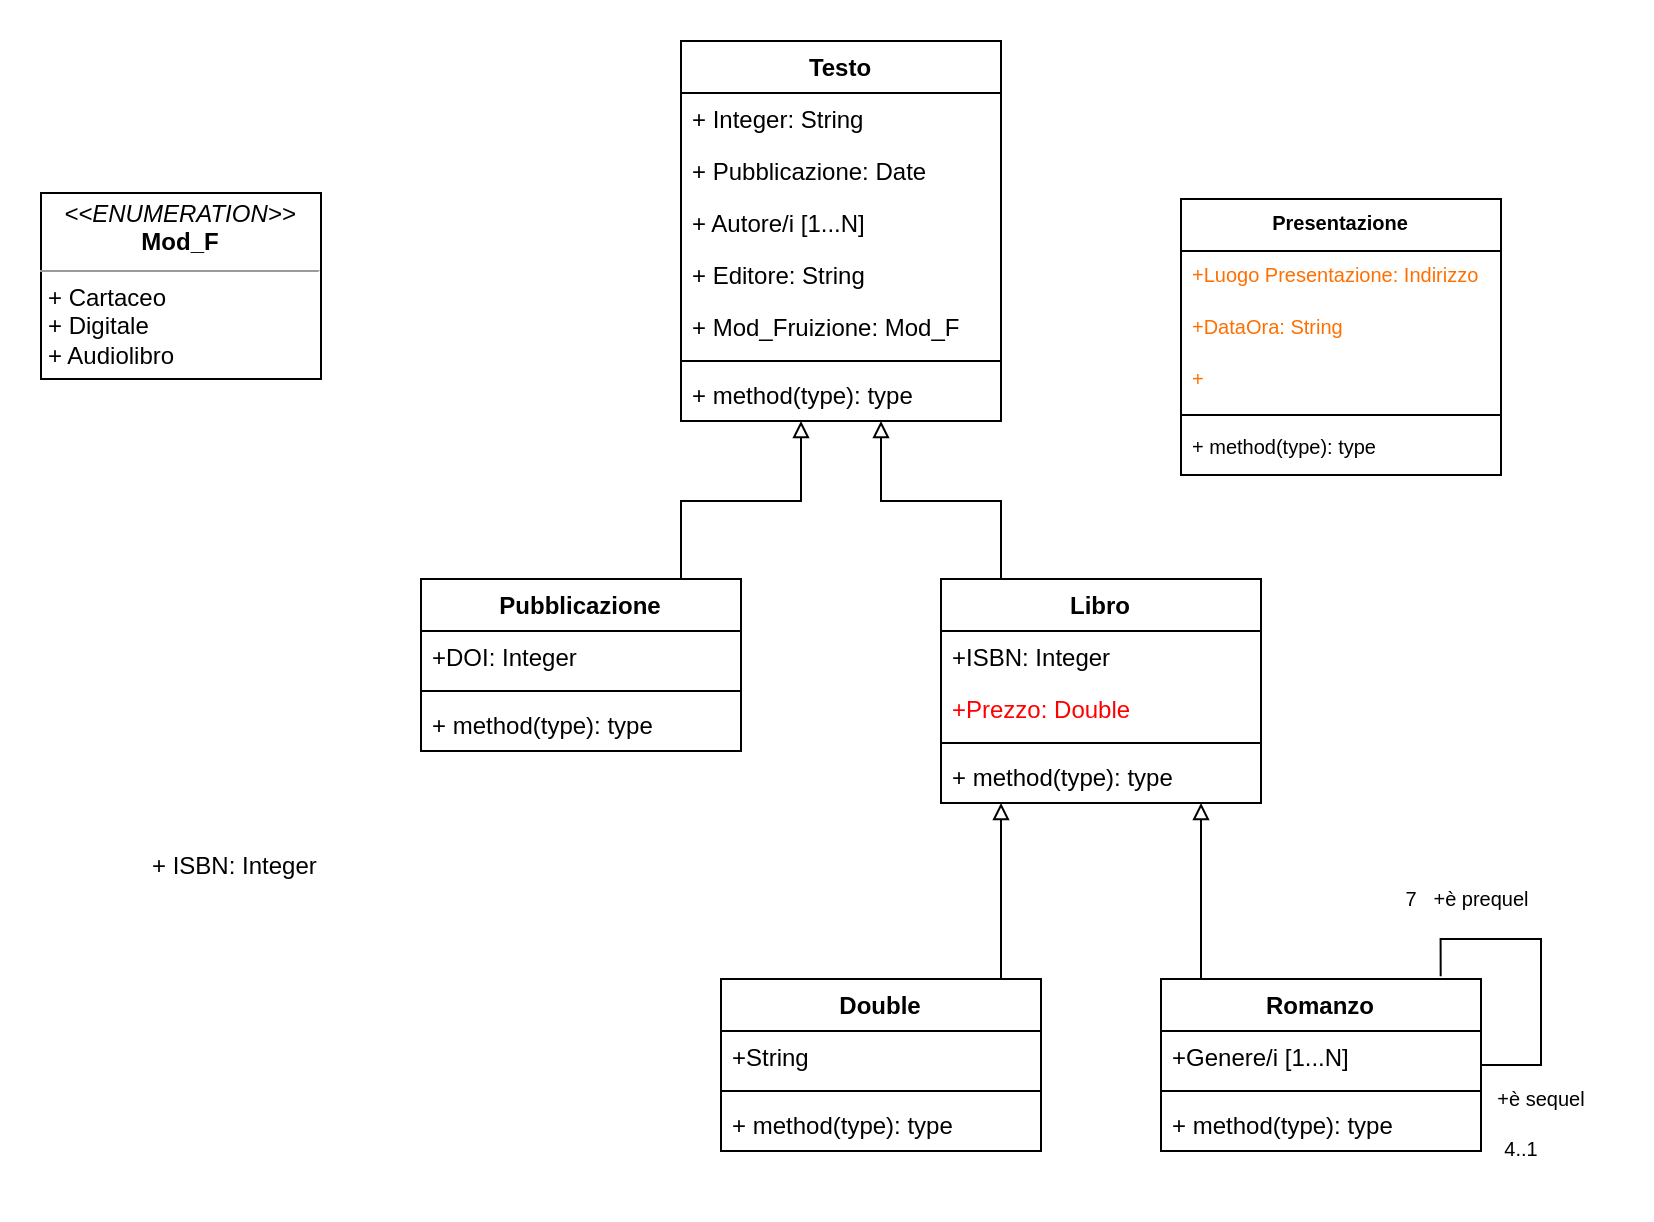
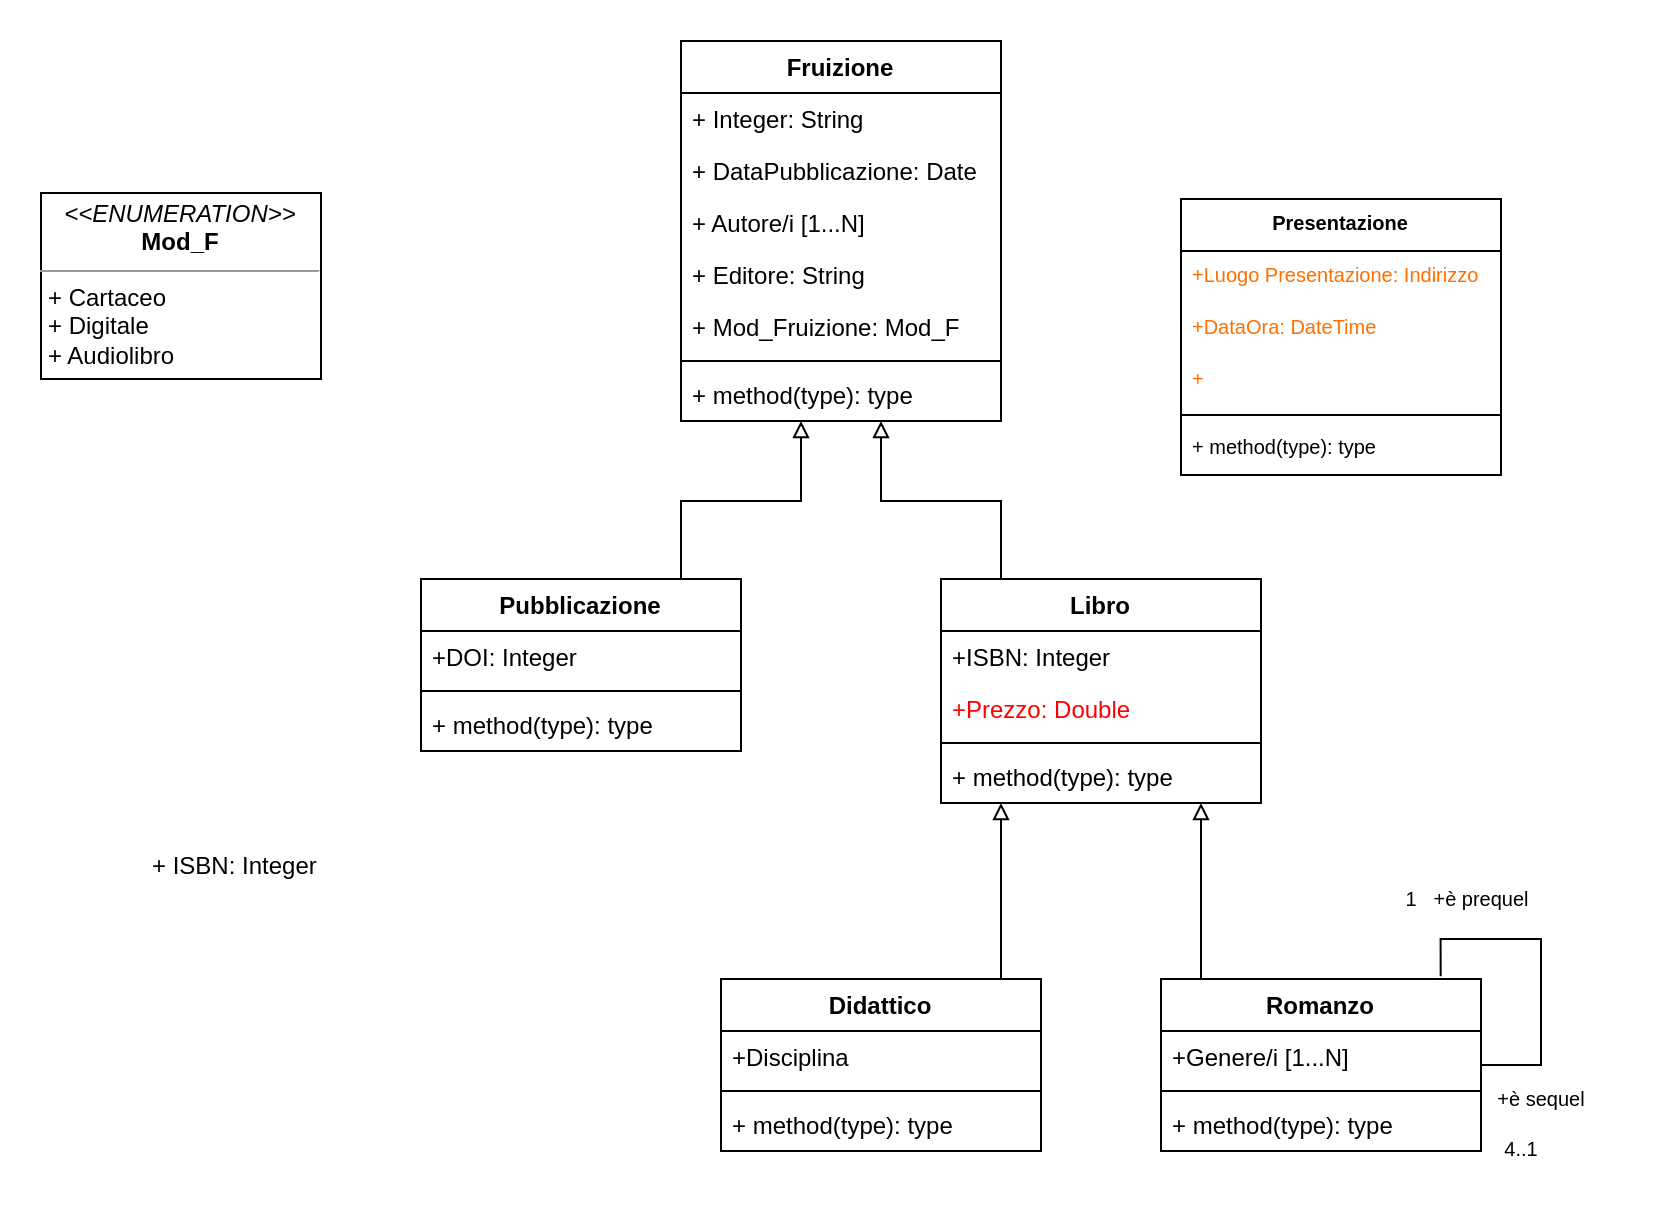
node "Testo": label "Testo" -> "Fruizione"
node "+ Pubblicazione: Date": label "+ Pubblicazione: Date" -> "+ DataPubblicazione: Date"
node "+DataOra: String": label "+DataOra: String" -> "+DataOra: DateTime"
node "7": label "7" -> "1"
node "Double": label "Double" -> "Didattico"
node "+String": label "+String" -> "+Disciplina"
